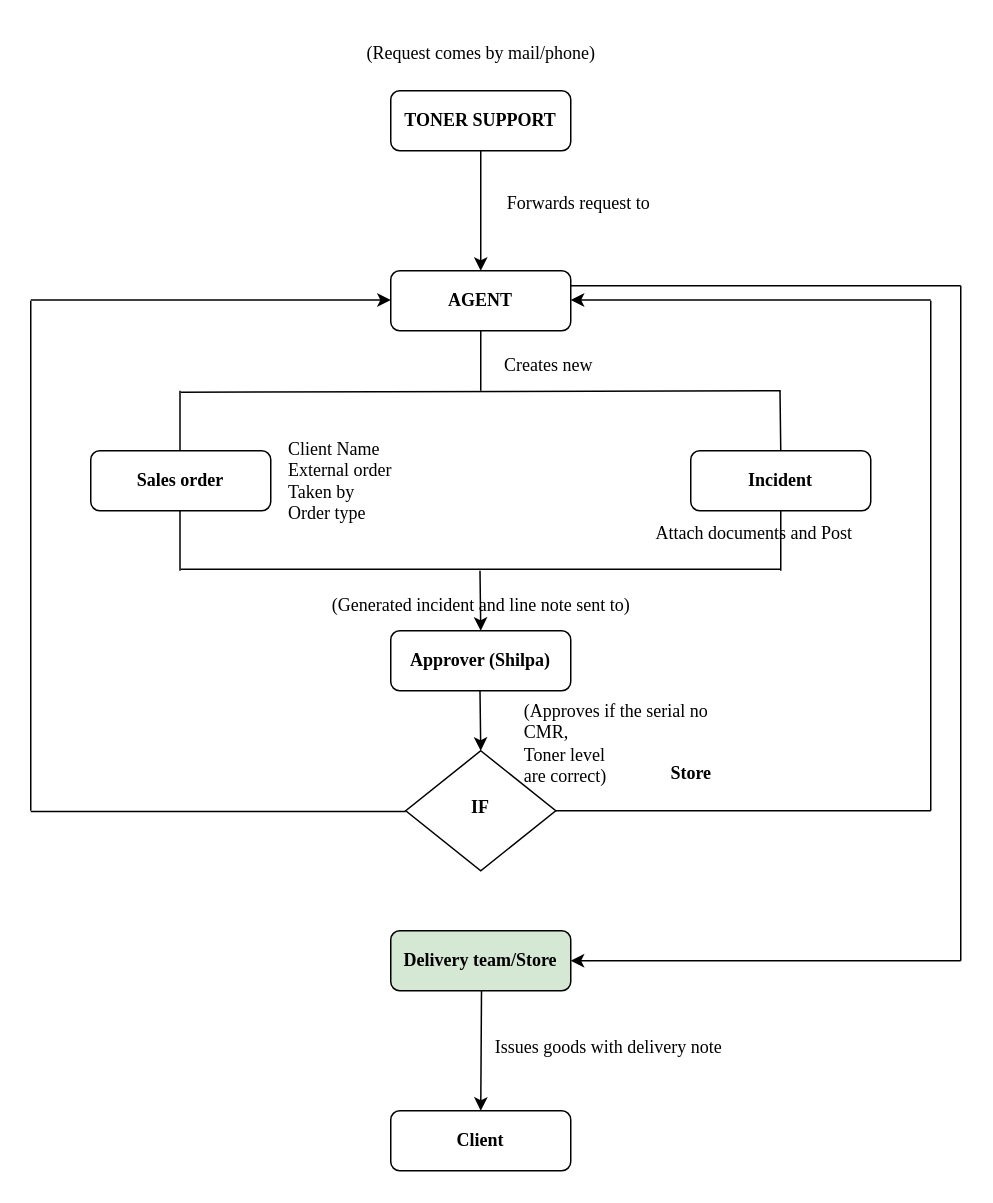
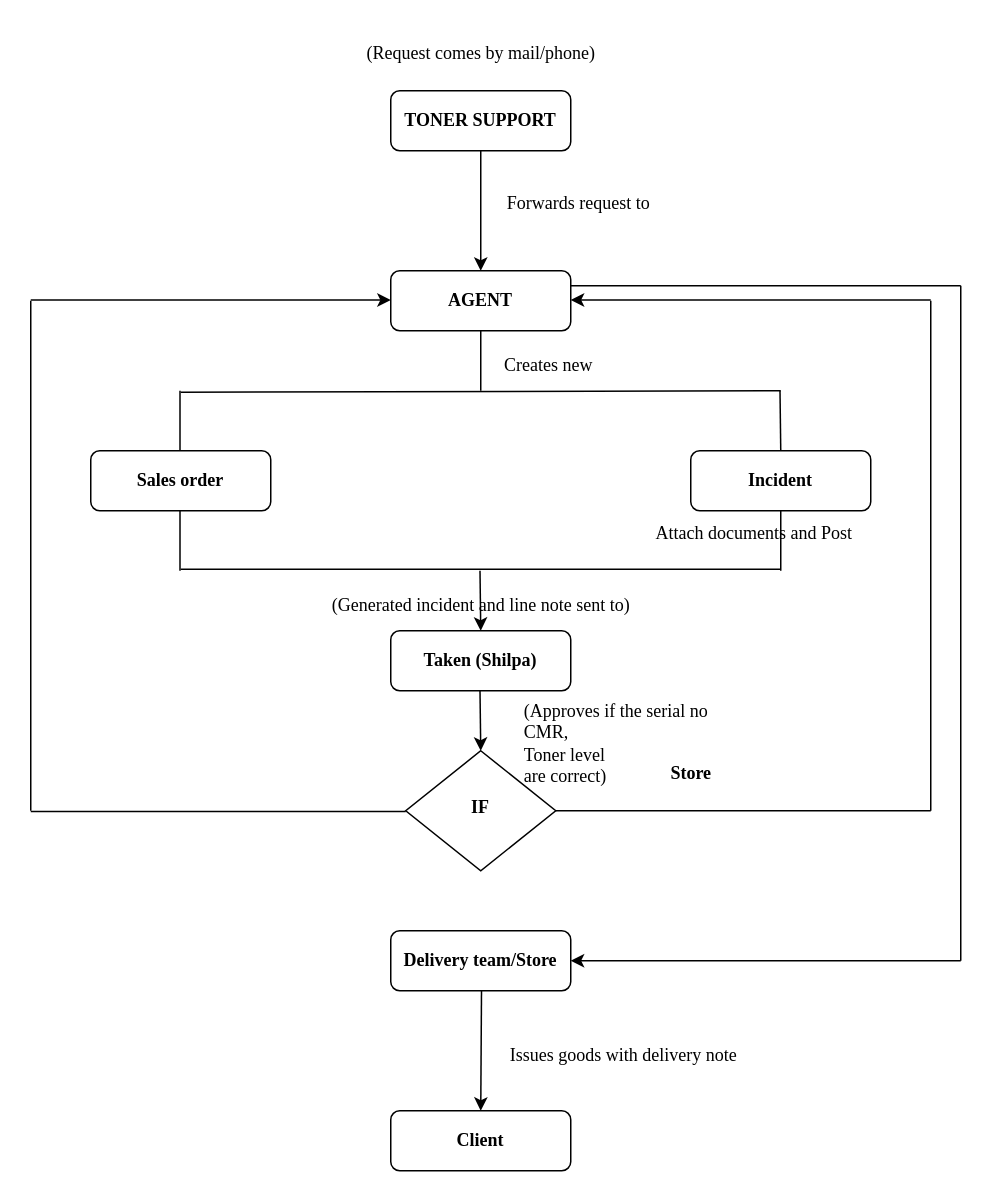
node "Client Name External order Taken by Order type": removed
node "Approver (Shilpa)": label "Approver (Shilpa)" -> "Taken (Shilpa)"
node "Delivery team/Store": fillcolor #d5e8d4 -> #ffffff
node "Issues goods with delivery note": moved (608, 1048) -> (623, 1055)
